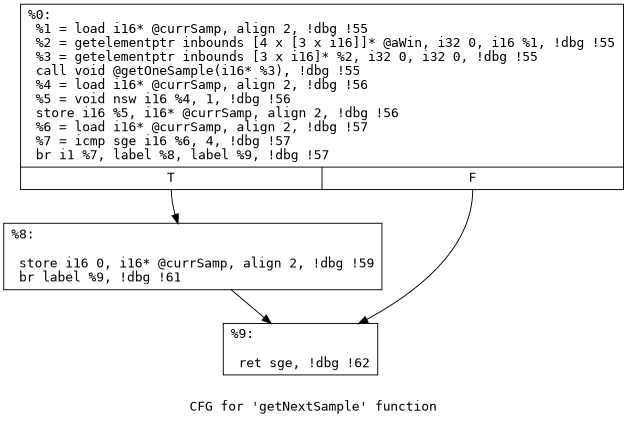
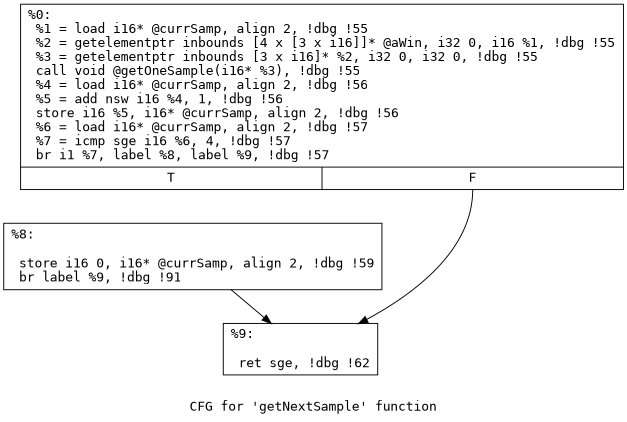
node "%0:": text "%5 = void nsw i16 %4, 1, !dbg !56" -> "%5 = add nsw i16 %4, 1, !dbg !56"
edge "%0:" -> "%8:": removed
node "%8:": text "br label %9, !dbg !61" -> "br label %9, !dbg !91"
